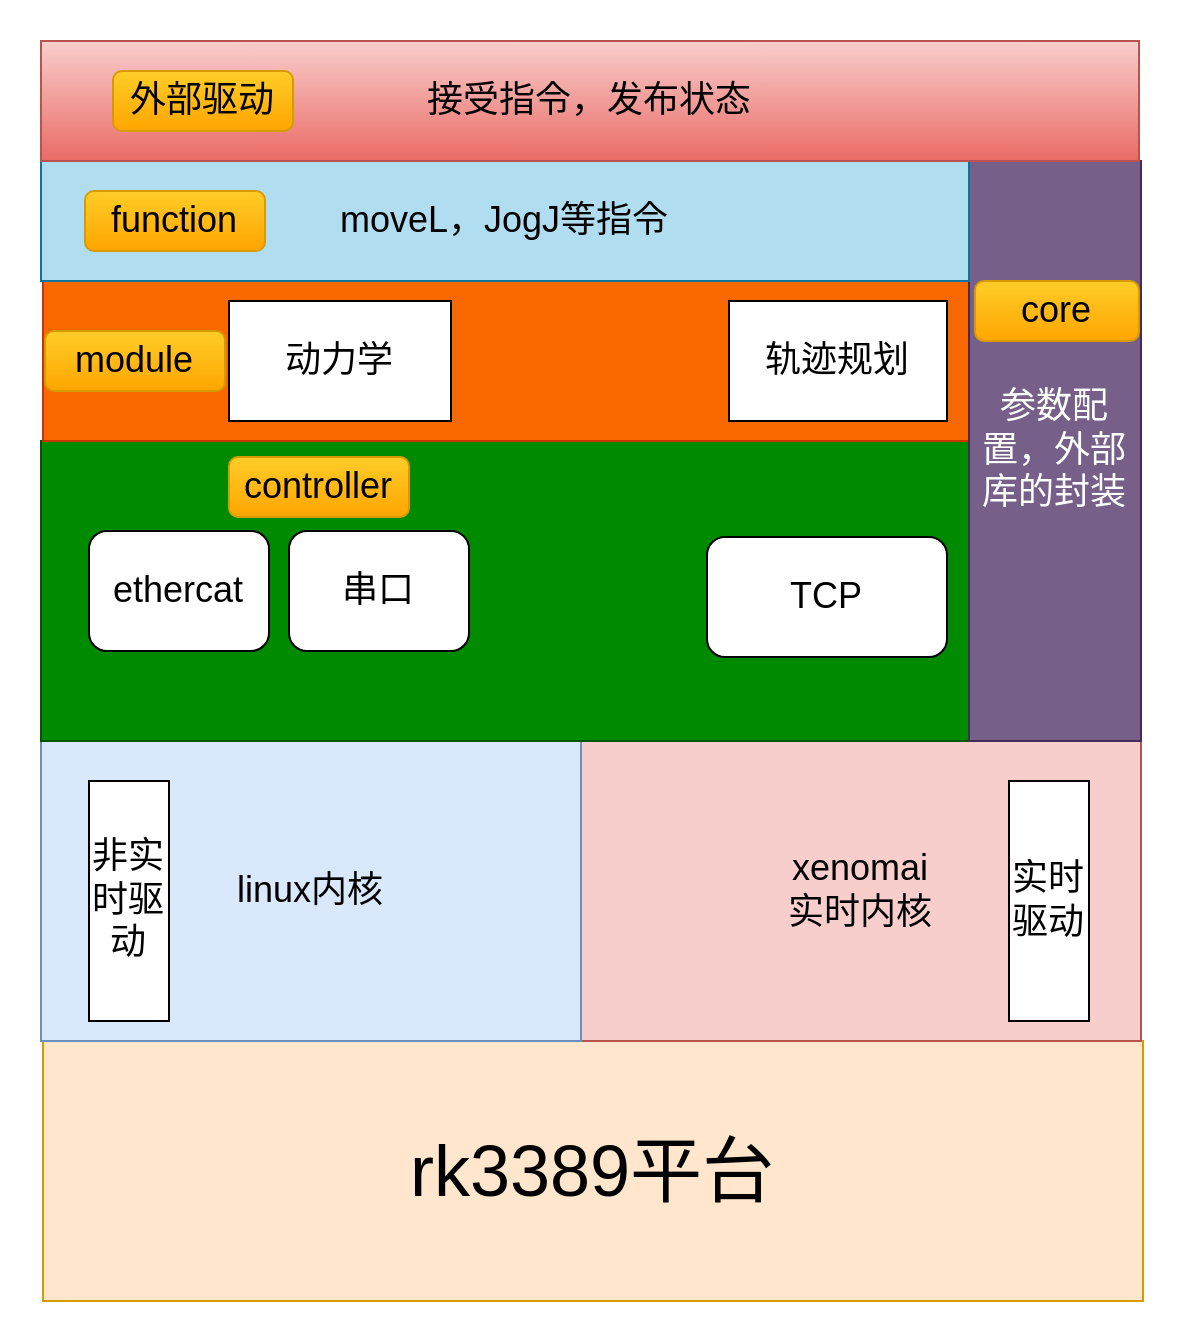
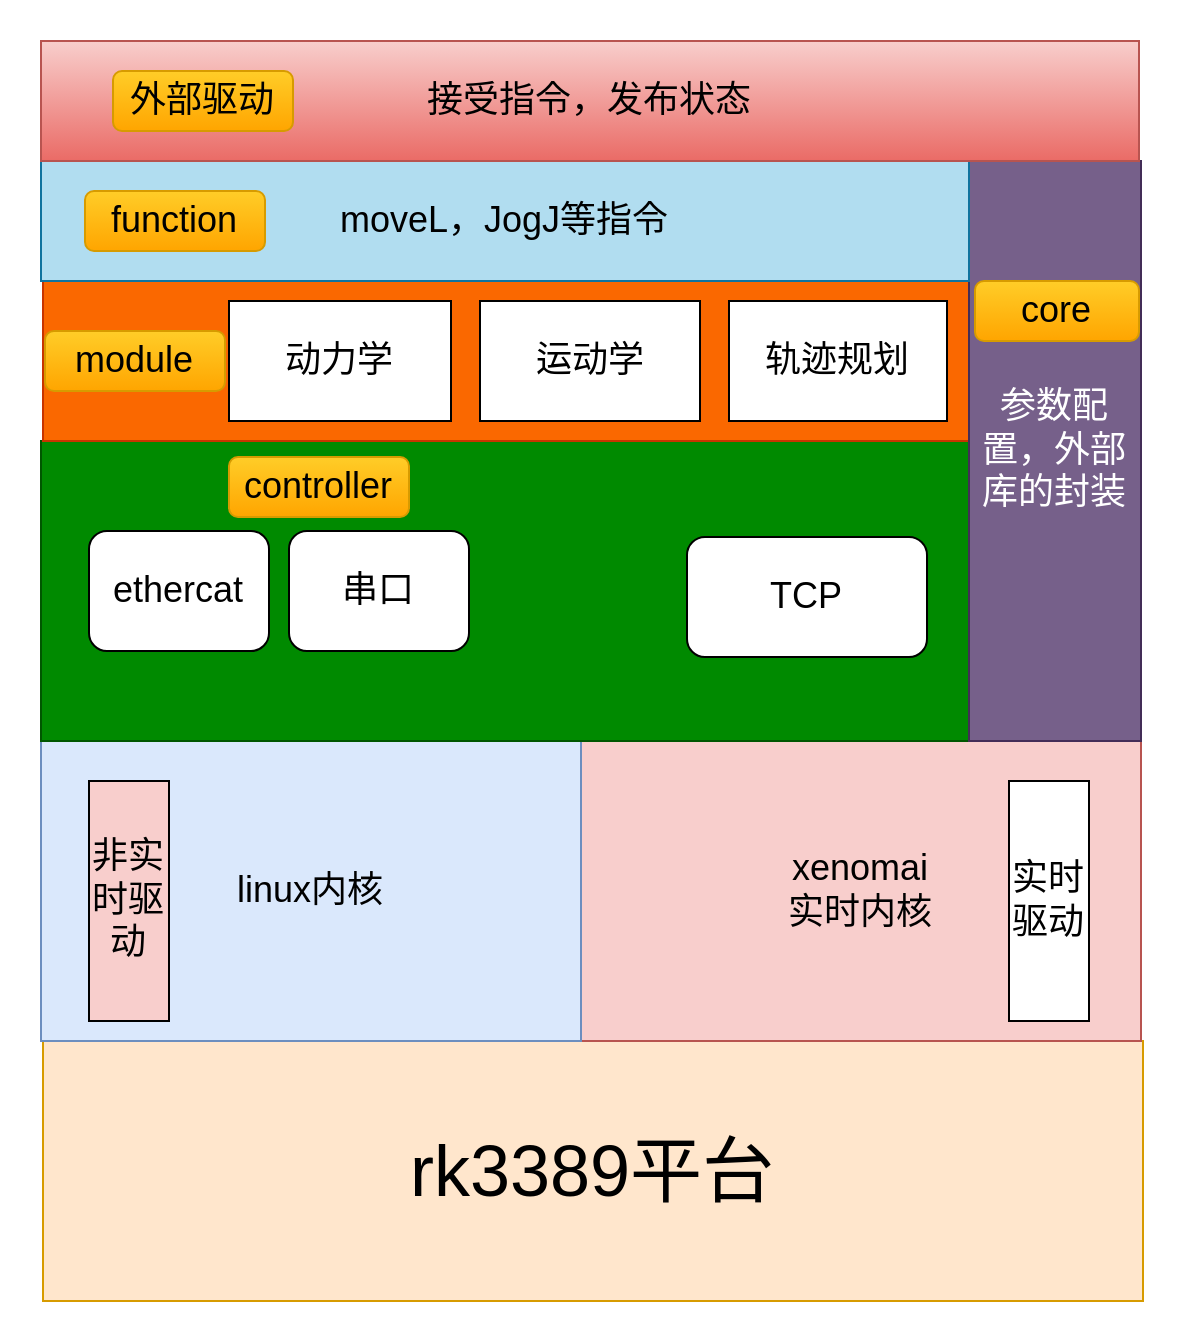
node "运动学": added
node "TCP": moved (827, 597) -> (807, 597)
node "非实时驱动": fillcolor #ffffff -> #f8cecc
